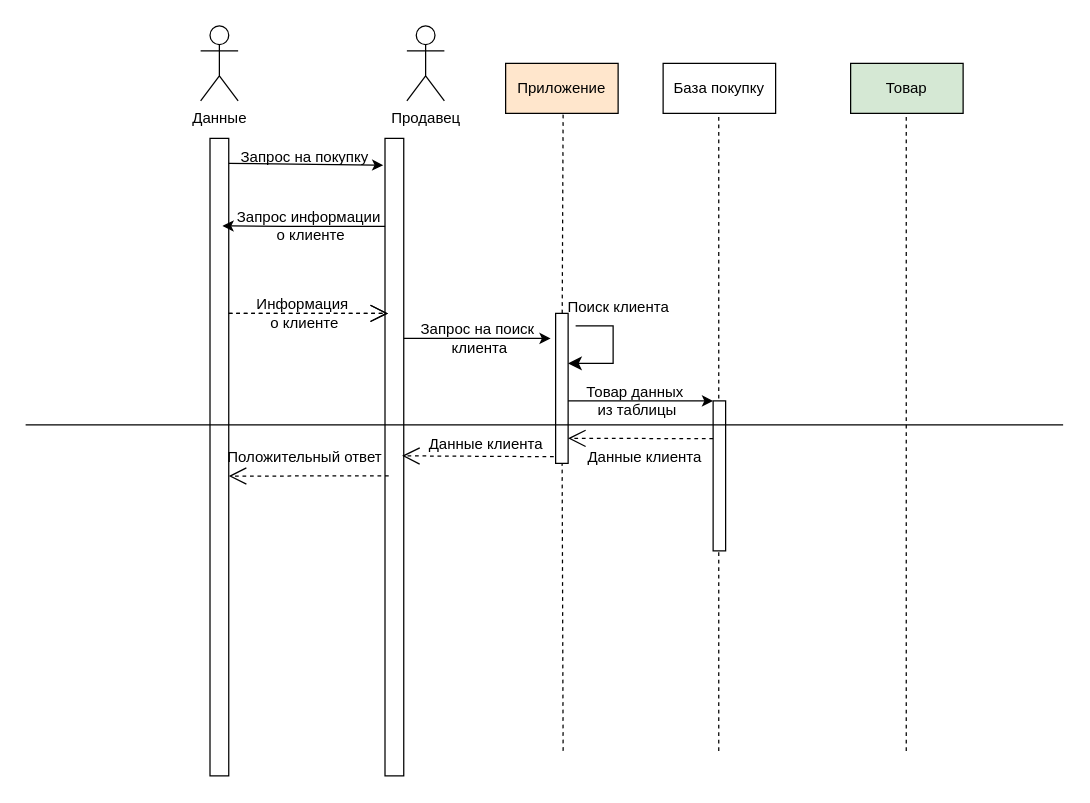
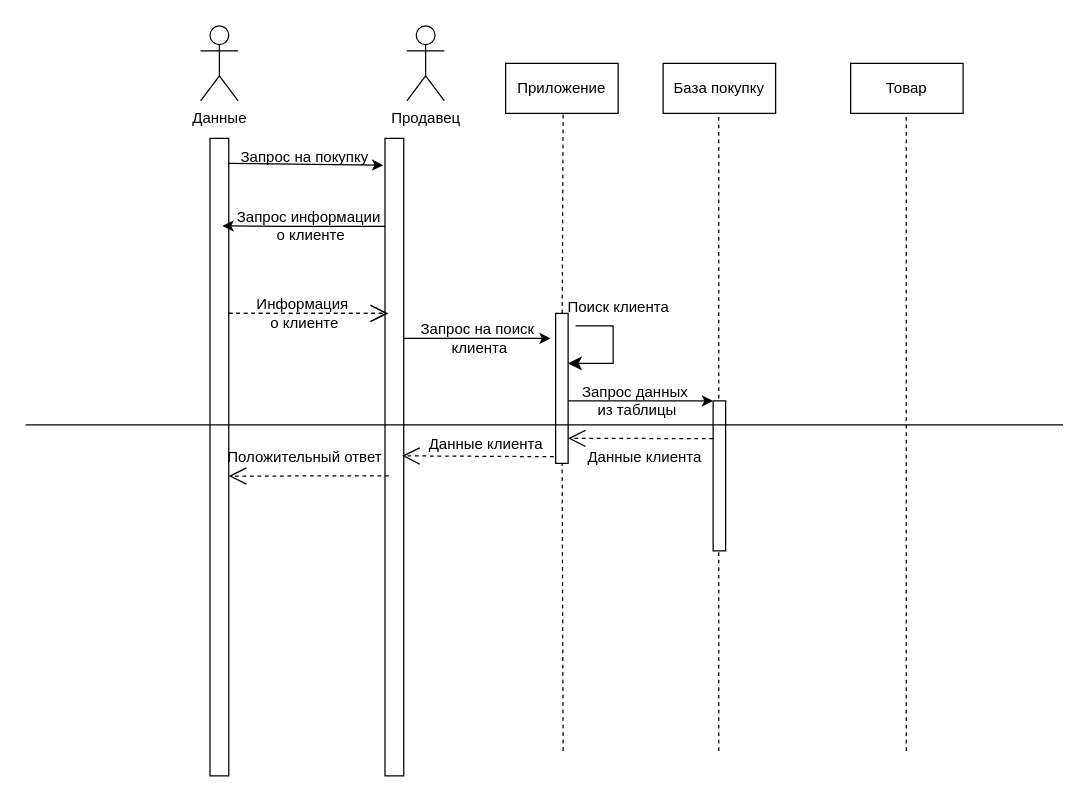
node "Приложение": fillcolor #ffe6cc -> #ffffff
node "Товар": fillcolor #d5e8d4 -> #ffffff
node "Товар данных из таблицы": label "Товар данных из таблицы" -> "Запрос данных из таблицы"
